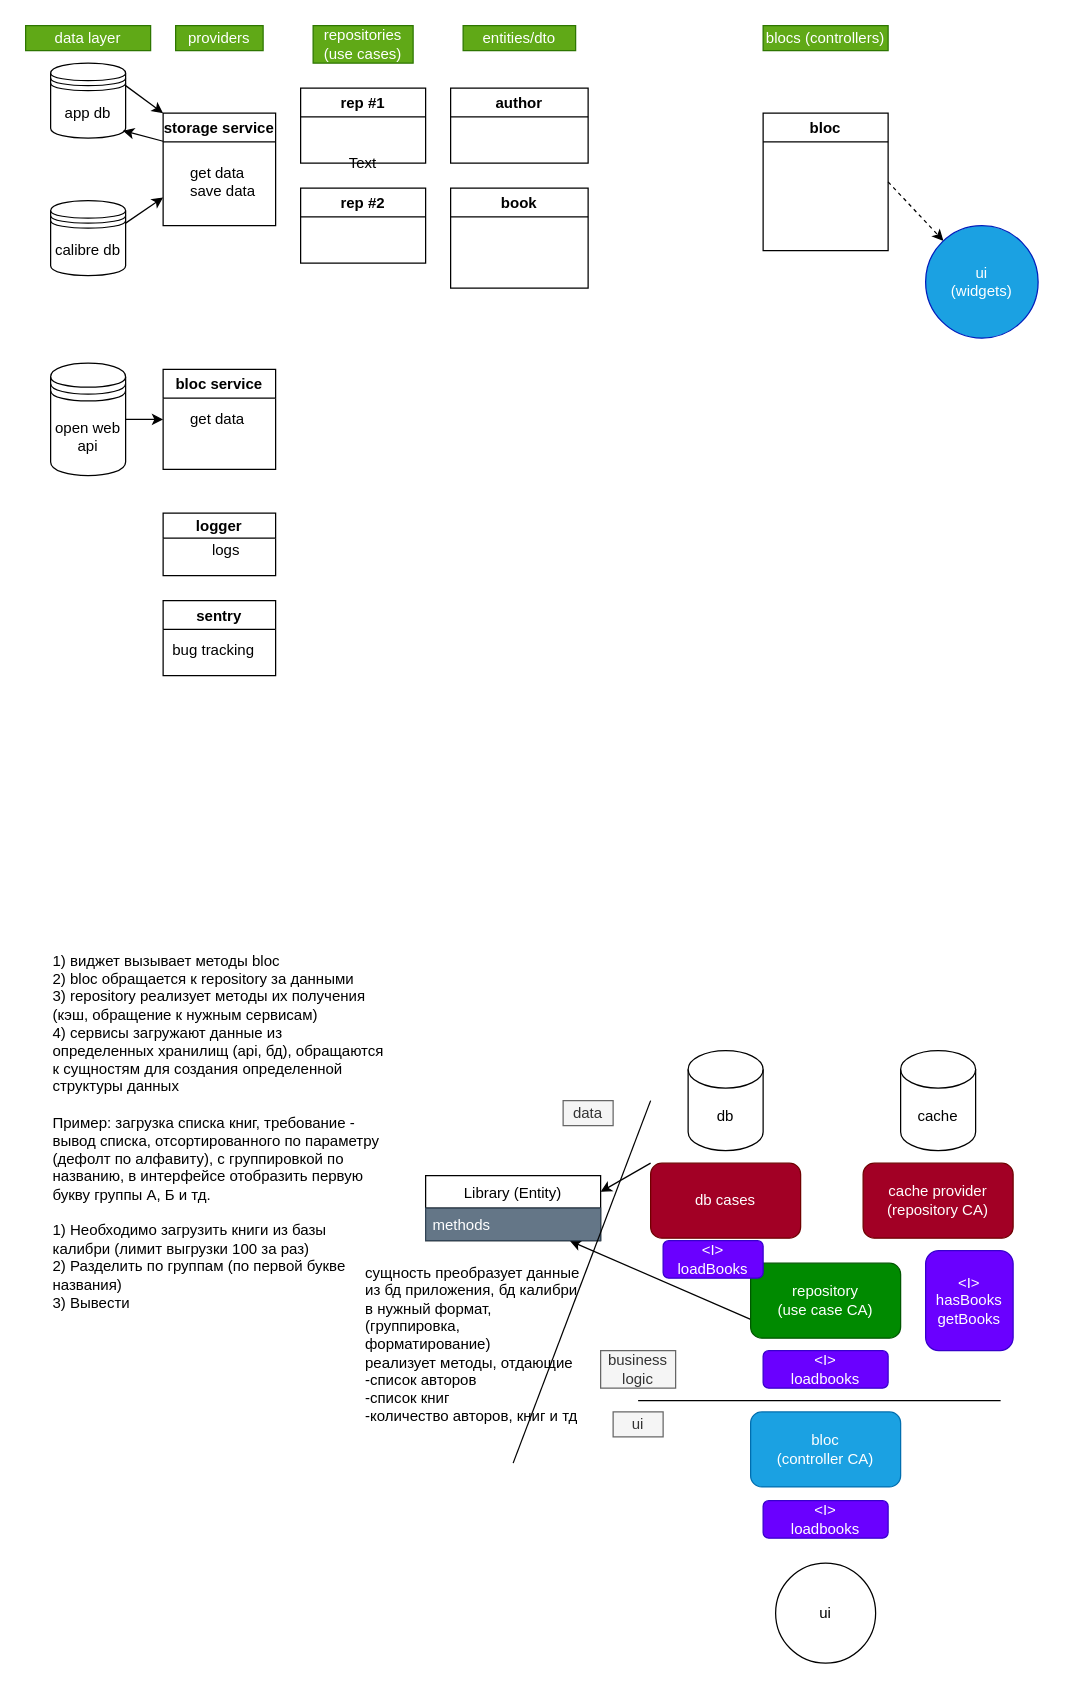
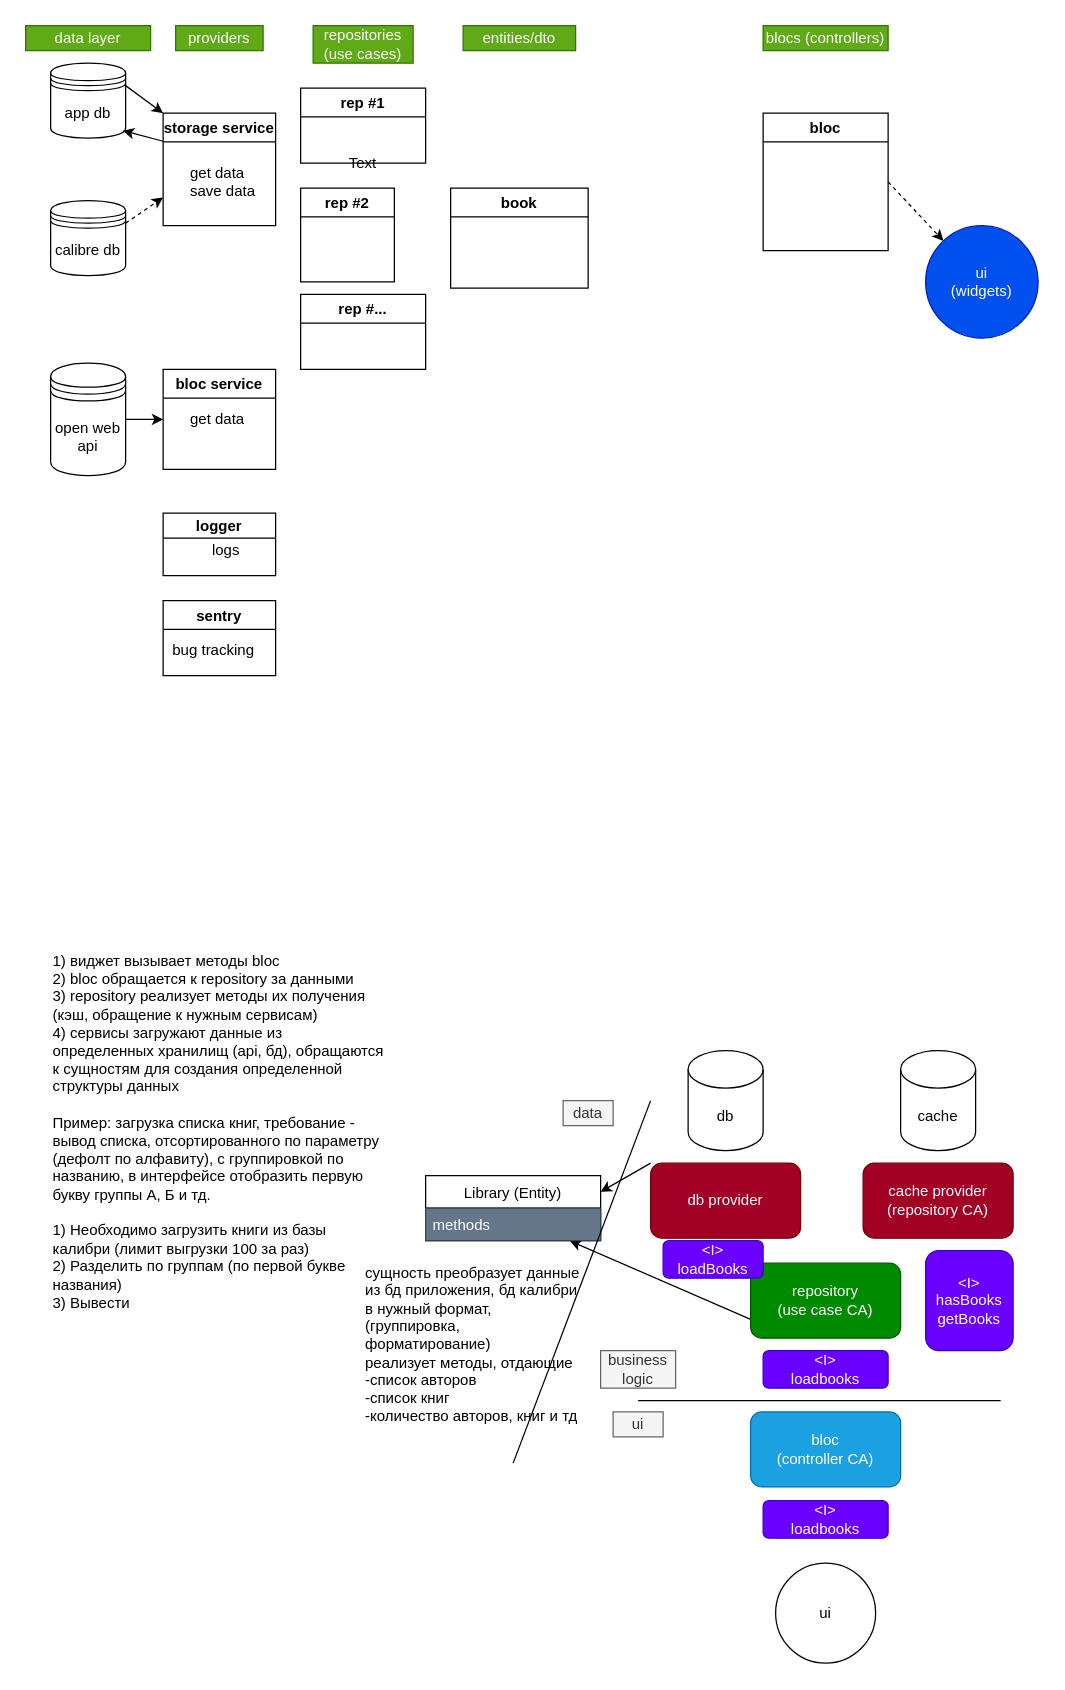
node "author": removed
edge "calibre db" -> "storage service": style solid -> dashed
node "rep #2": size 125x75 -> 94x94
node "ui (widgets)": fillcolor #1ba1e2 -> #0050ef
node "rep #...": added
node "db cases": label "db cases" -> "db provider"
